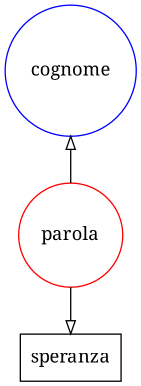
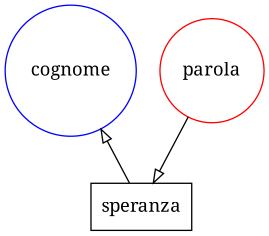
edge "parola" -> "cognome": now "speranza" -> "cognome"
